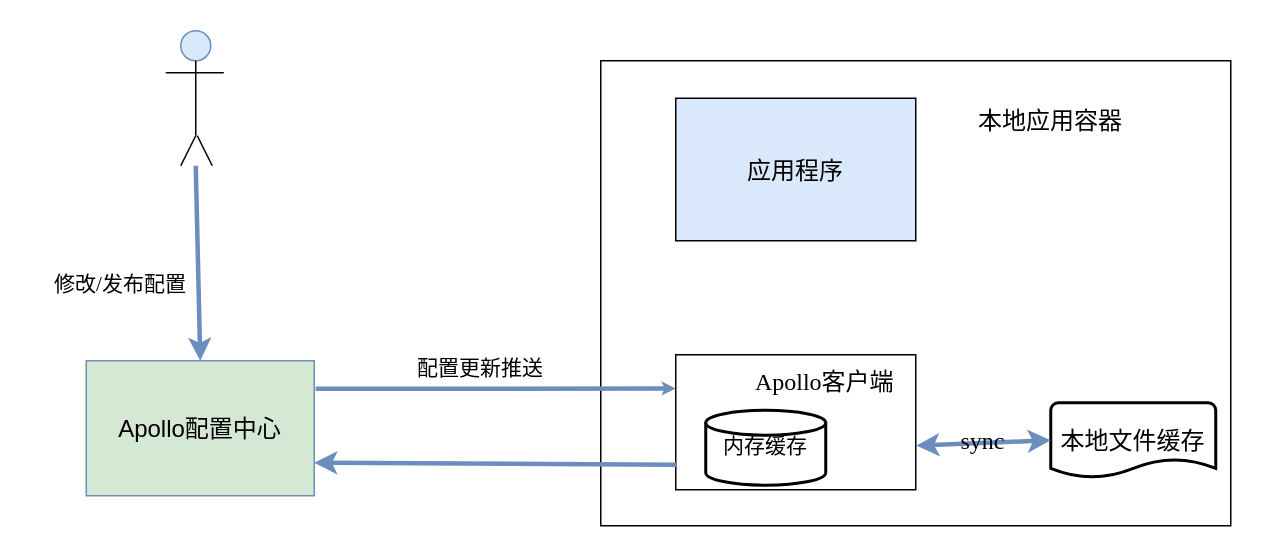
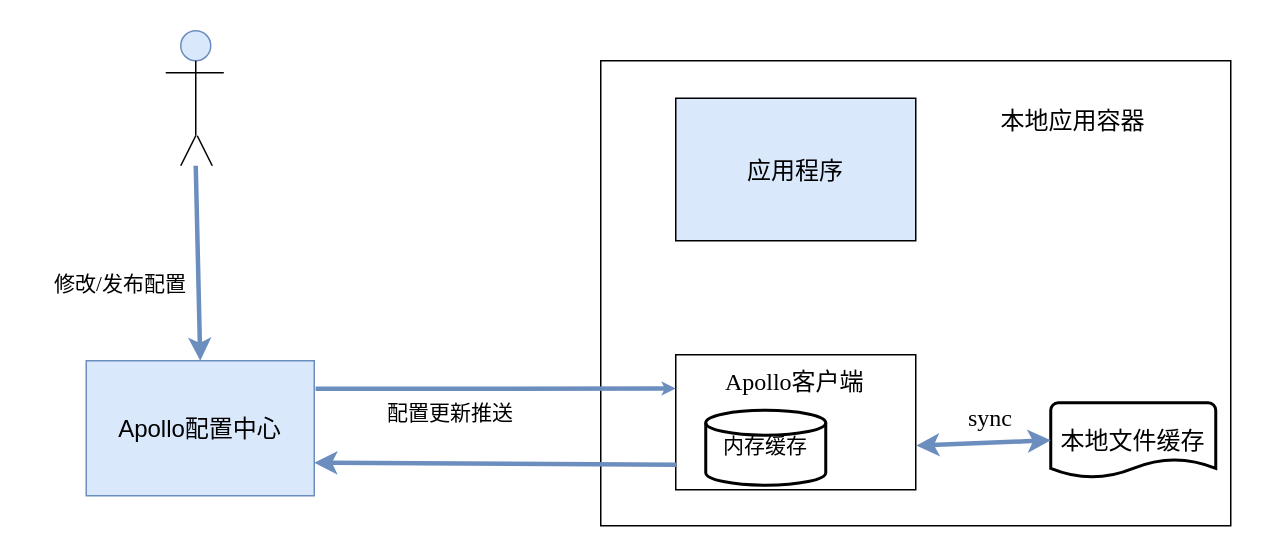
node "本地应用容器": moved (1051, 121) -> (1073, 121)
node "配置更新推送": moved (481, 370) -> (451, 415)
node "Apollo客户端": moved (825, 382) -> (795, 382)
node "Apollo配置中心": fillcolor #d5e8d4 -> #dae8fc
node "sync": moved (983, 440) -> (991, 418)
